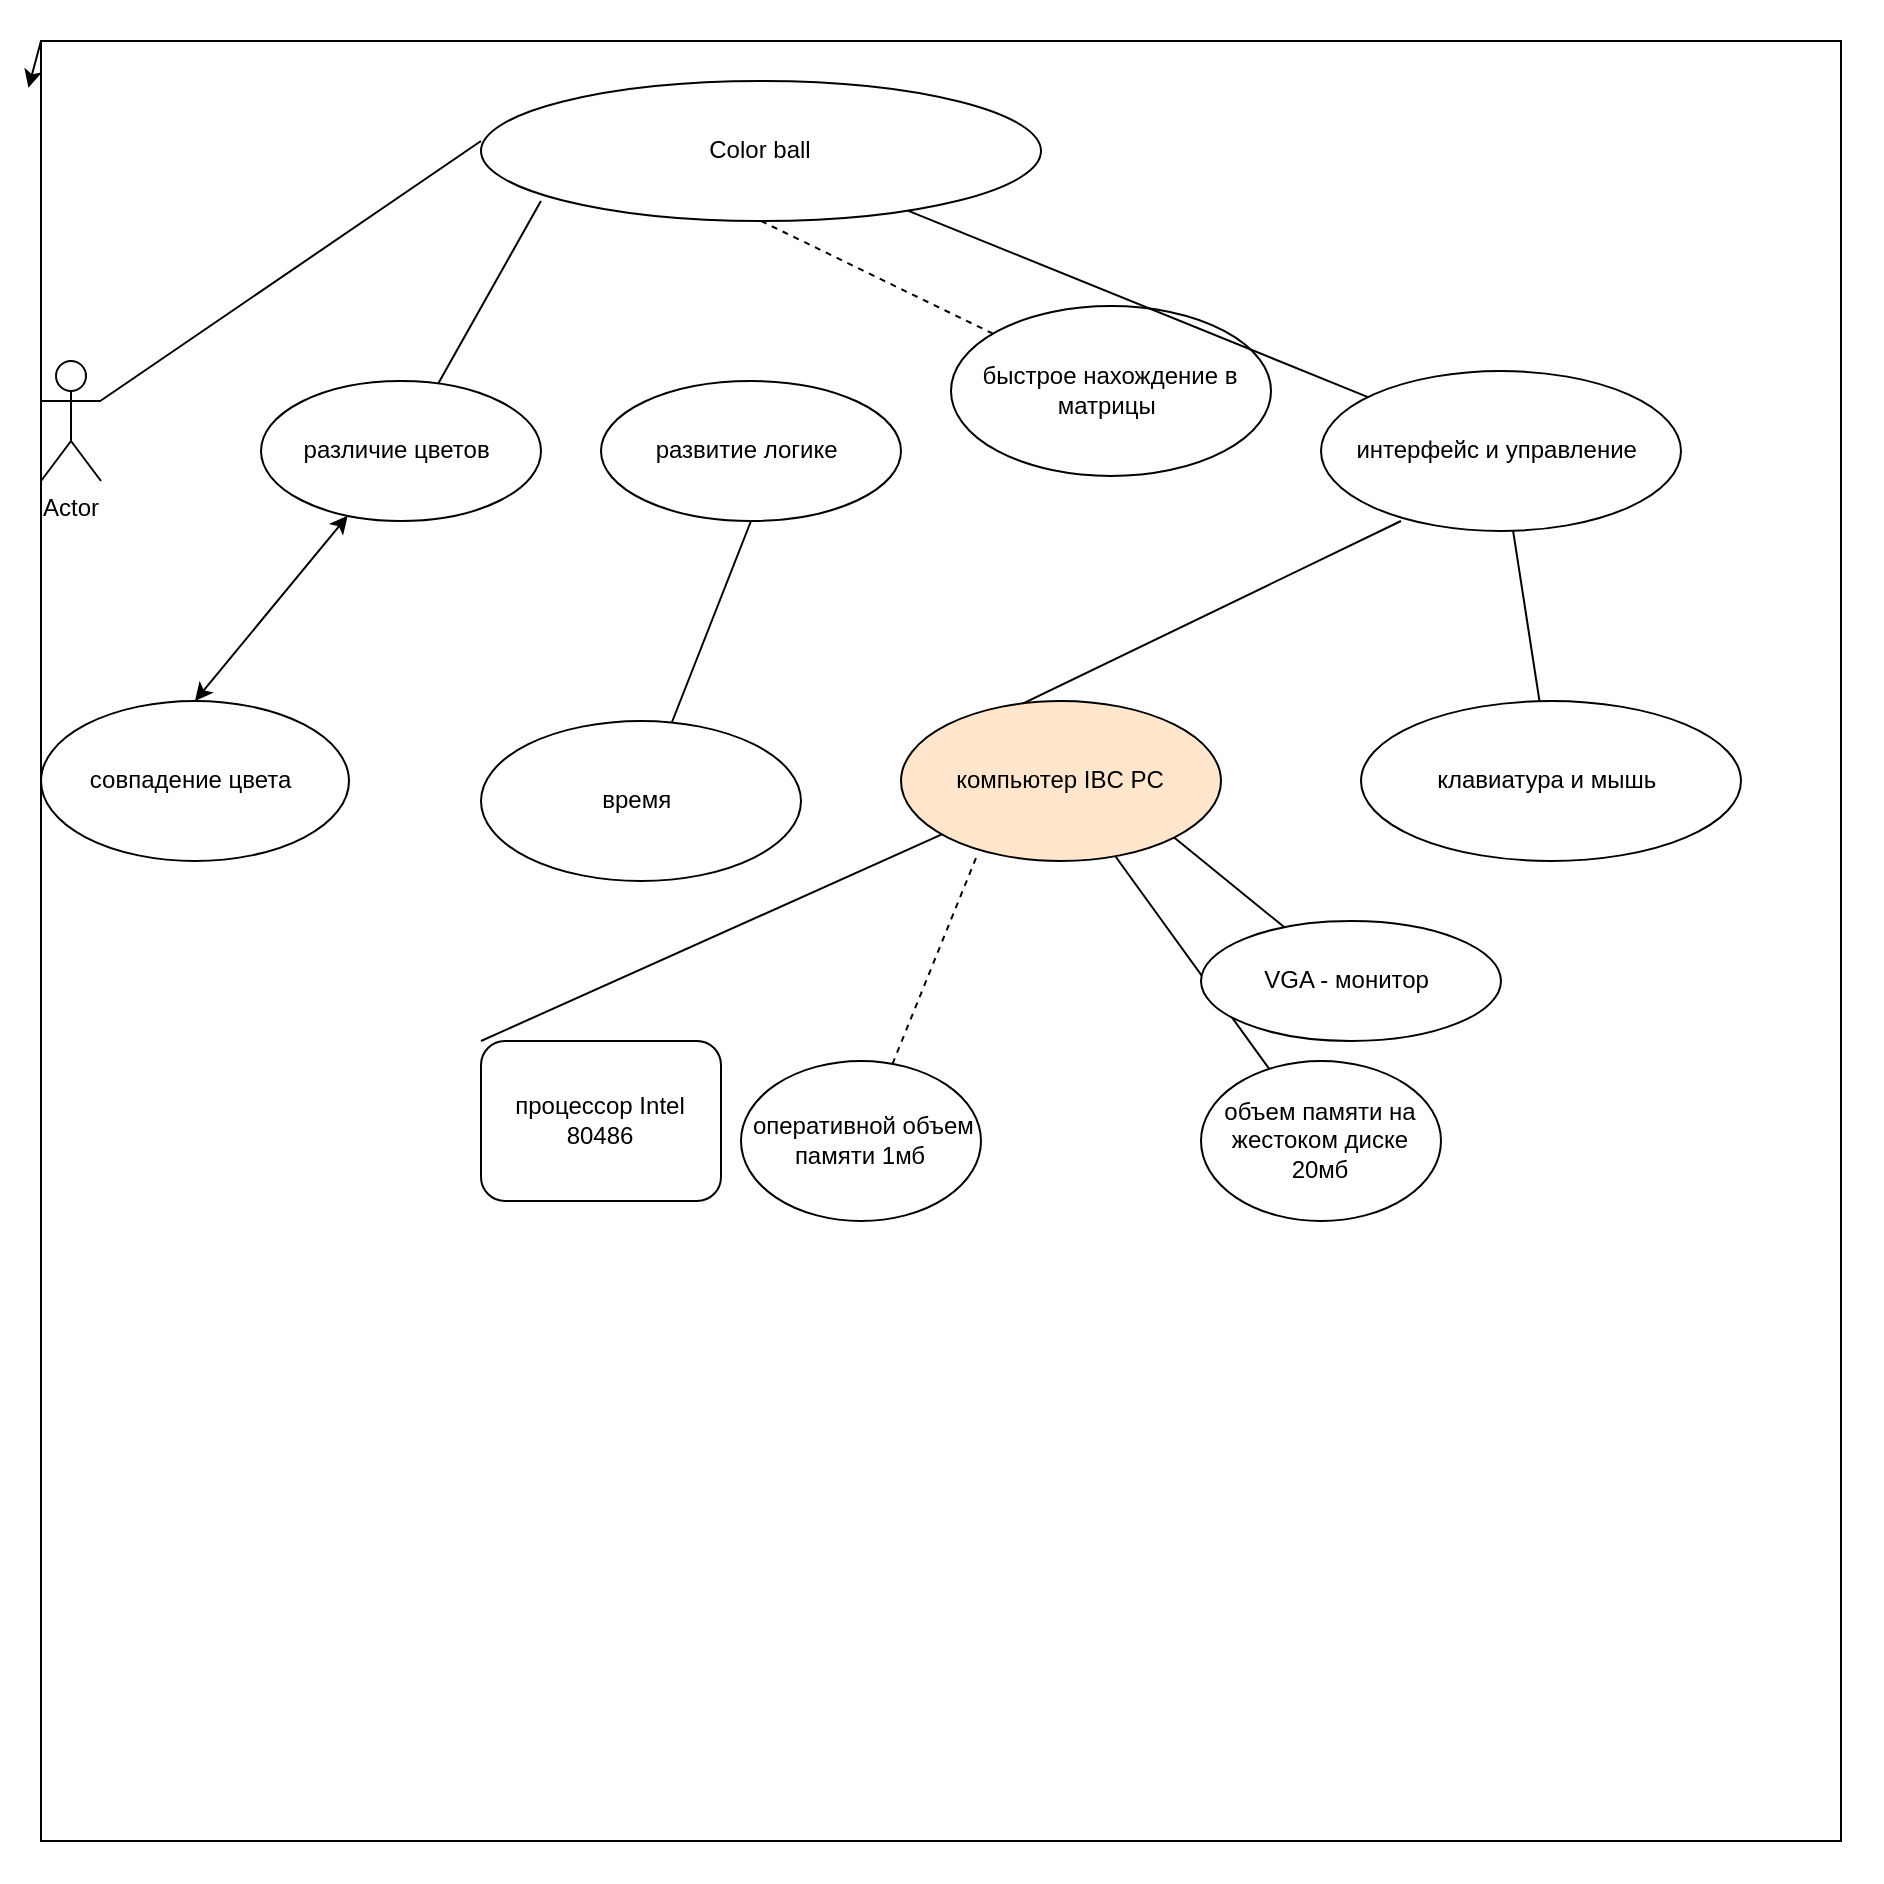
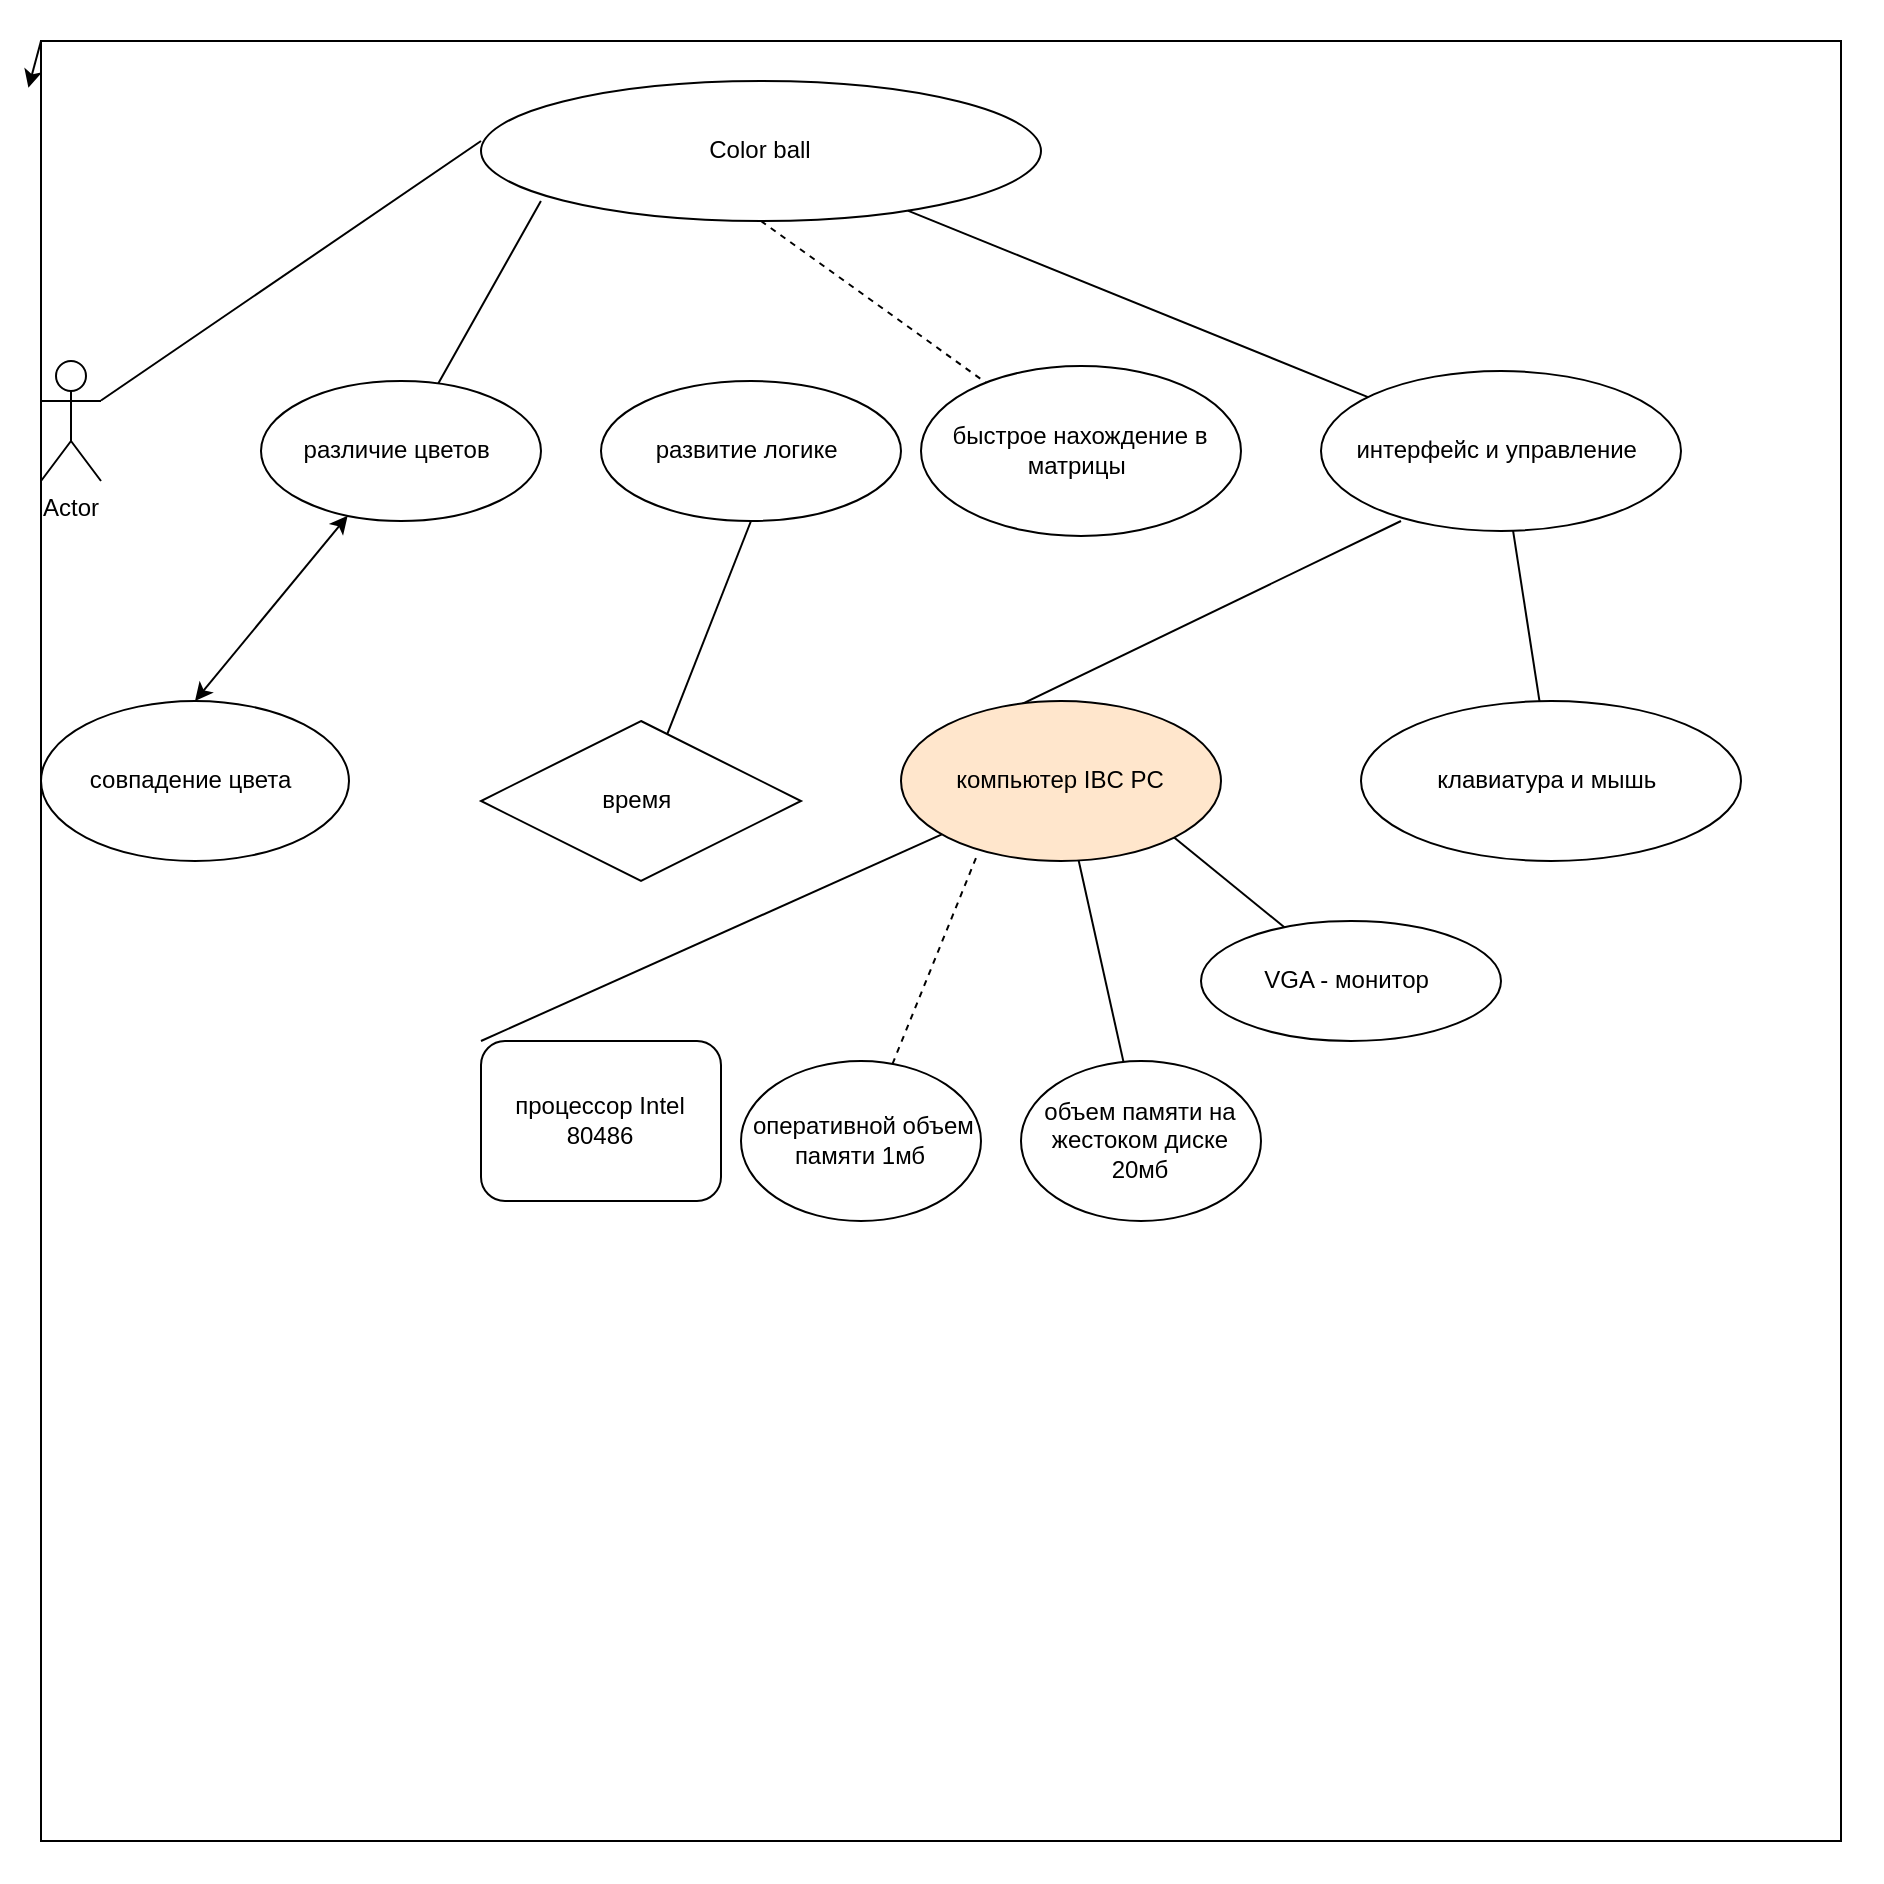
node "быстрое нахождение в матрицы": moved (1111, 391) -> (1081, 451)
node "время": shape ellipse -> diamond
node "объем памяти на жестоком диске 20мб": moved (1321, 1141) -> (1141, 1141)
